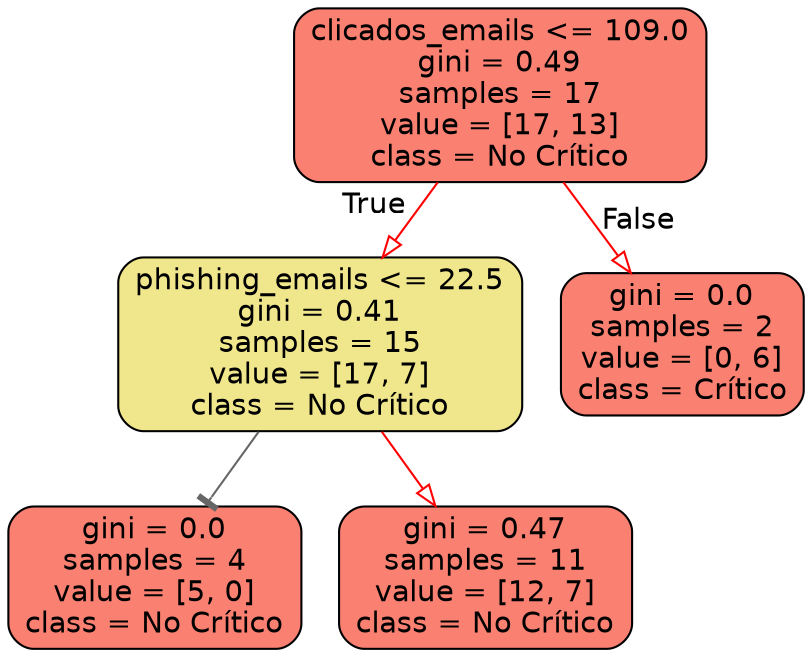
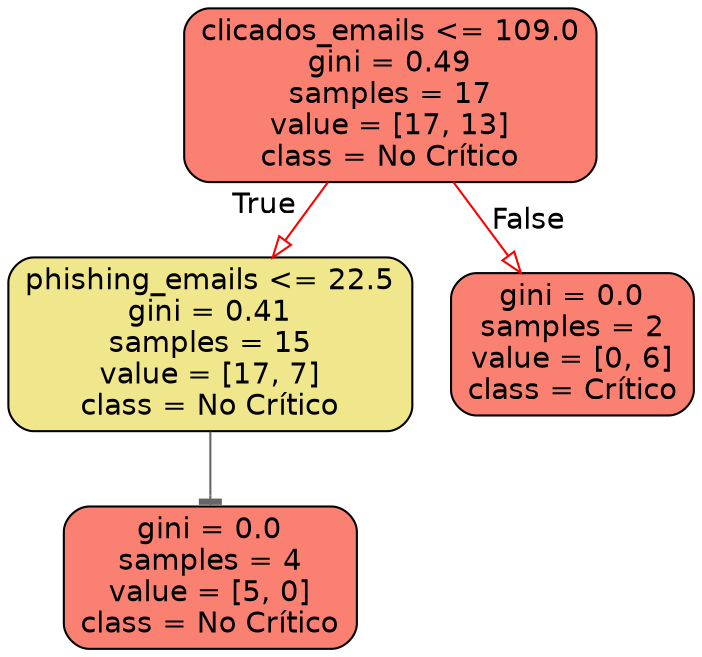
node "gini = 0.47 samples = 11 value = [12, 7] class = No Crítico": removed
